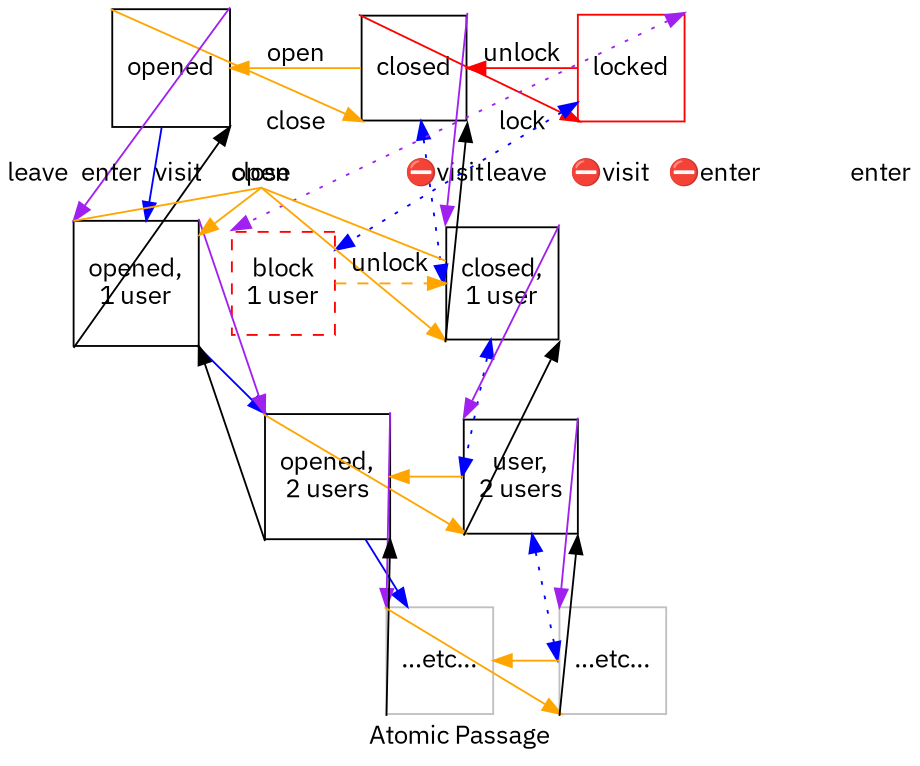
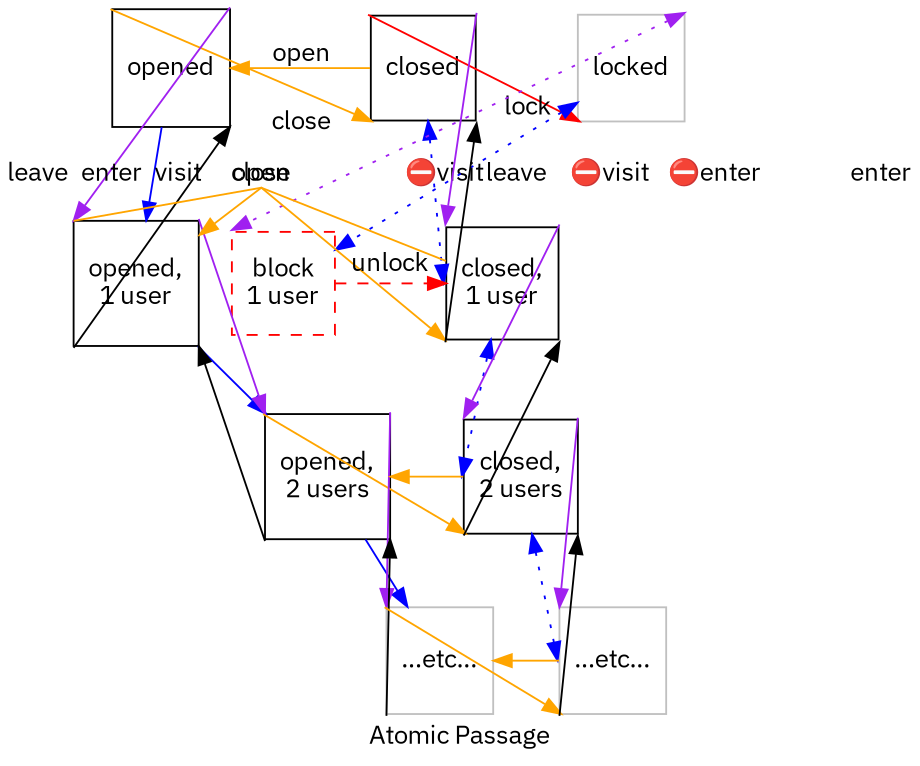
edge "locked" -> "closed": removed, label "unlock"
node "locked": color red -> gray
edge "block 1 user" -> "closed, 1 user": color orange -> red
node "user, 2 users": label "user, 2 users" -> "closed, 2 users"
